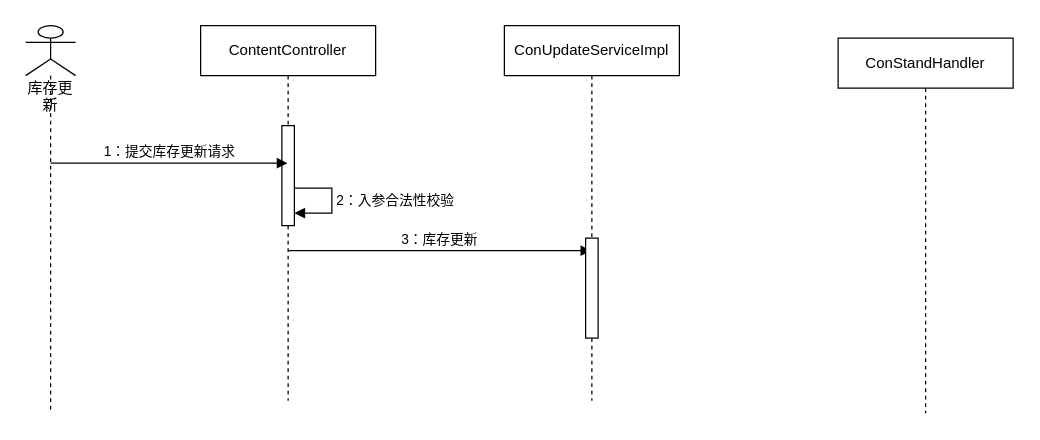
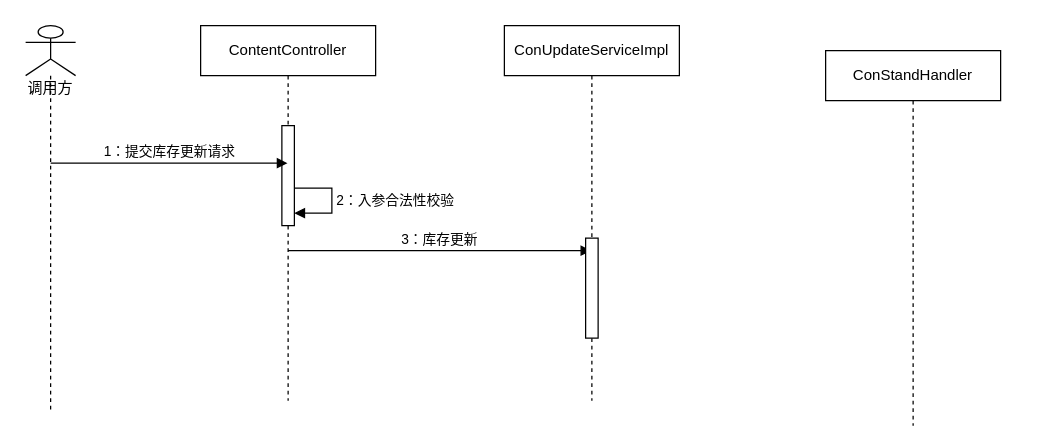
node "库存更新": label "库存更新" -> "调用方"
node "ConStandHandler": moved (926, 226) -> (913, 238)
